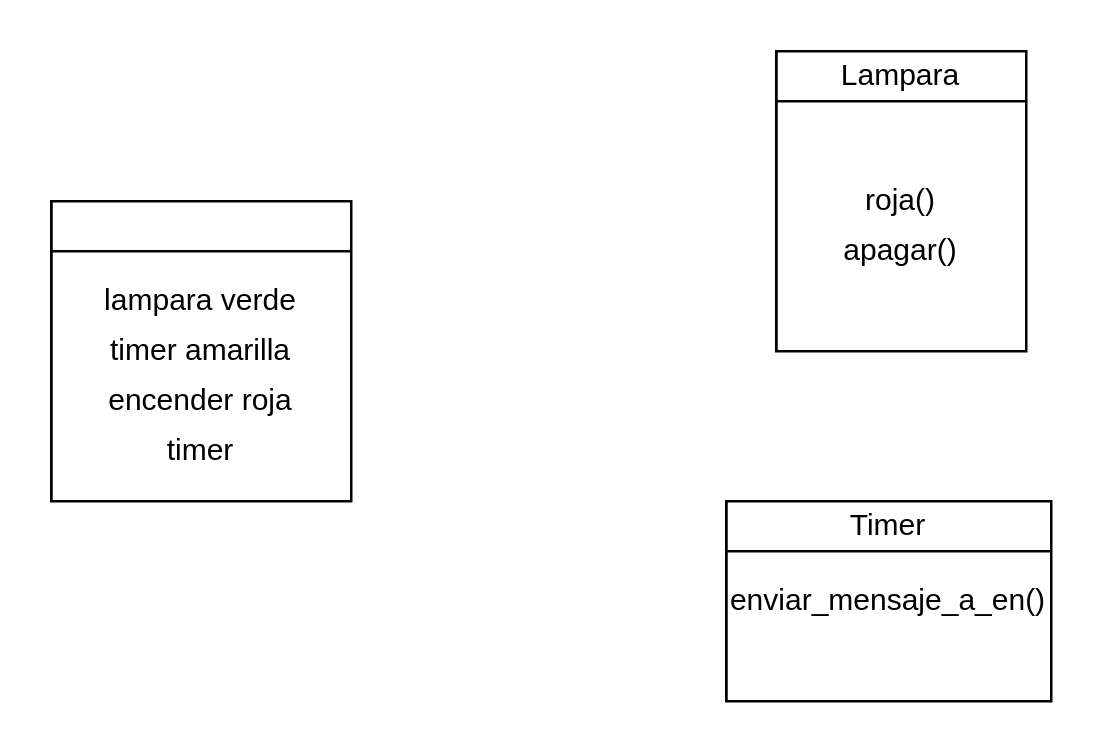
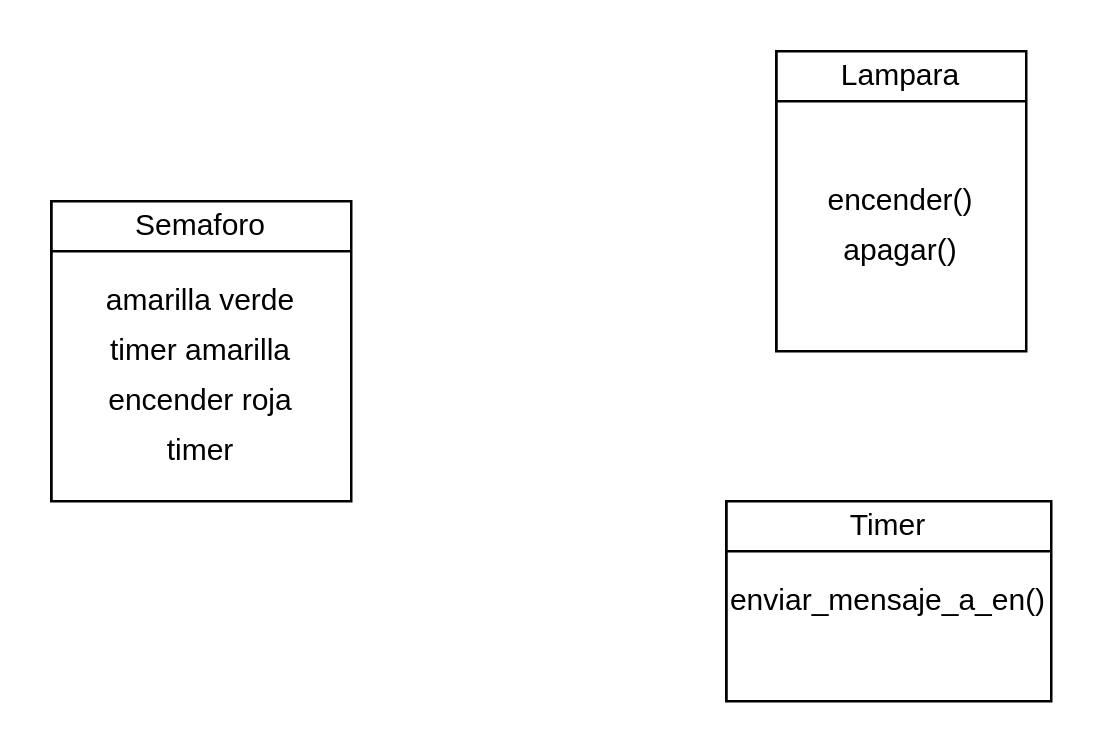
node "roja()": label "roja()" -> "encender()"
node "Semaforo": added
node "lampara verde": label "lampara verde" -> "amarilla verde"
